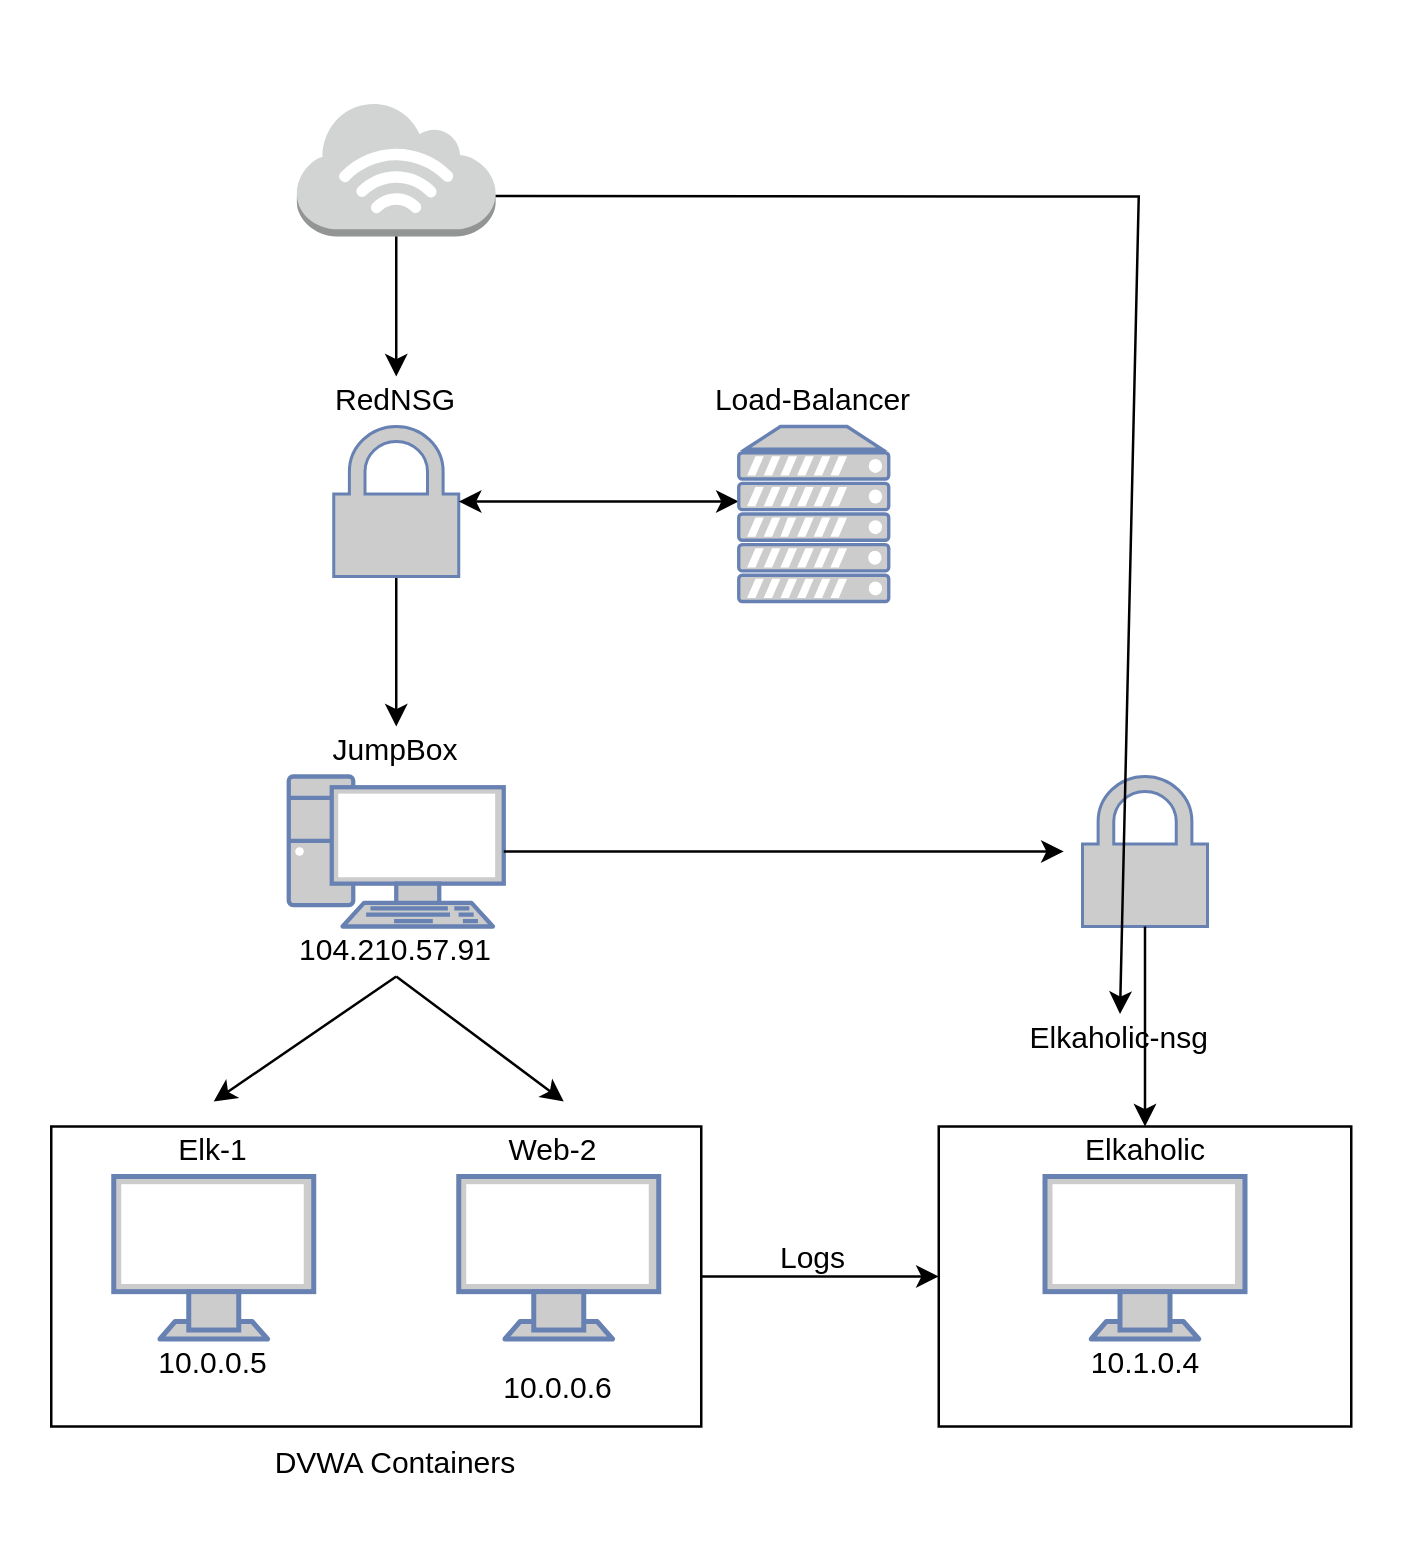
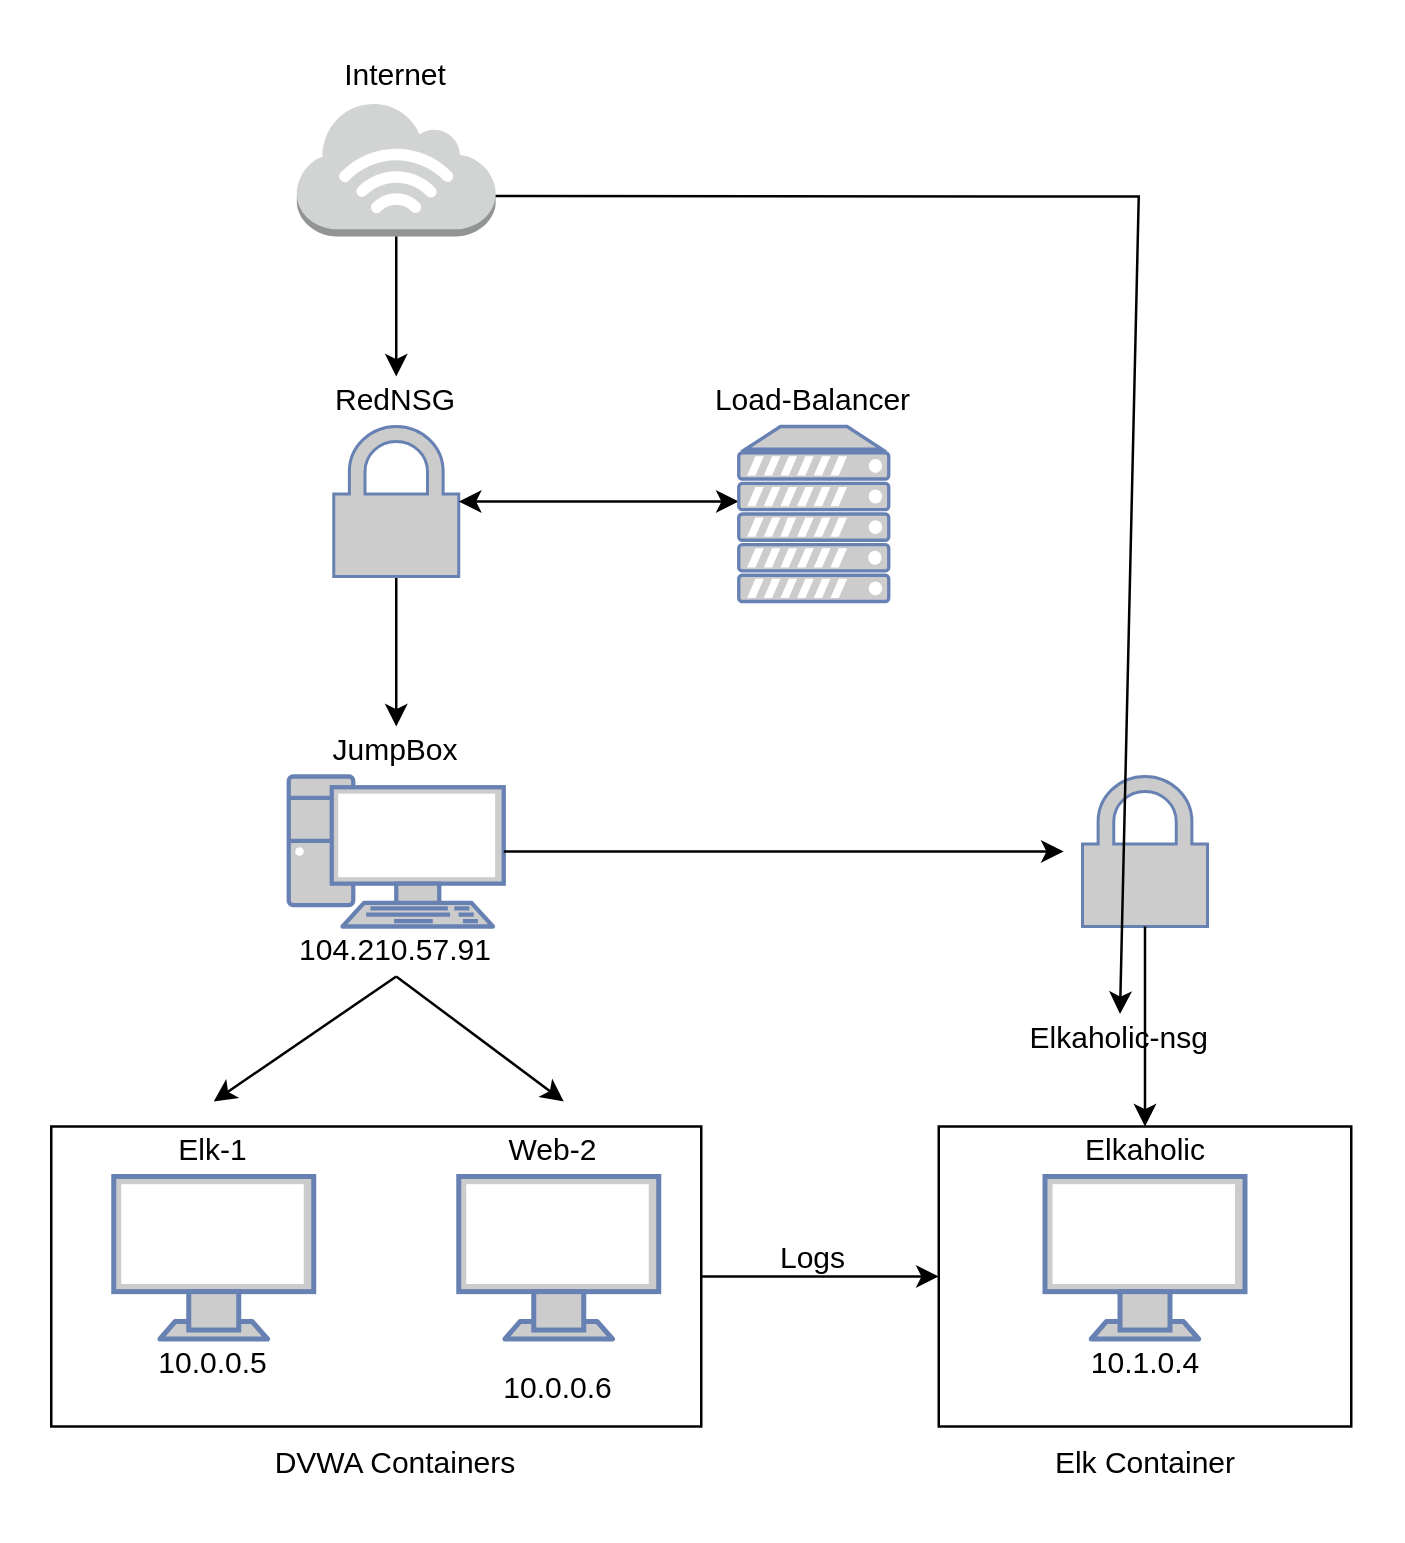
node "Internet": added
node "Elk Container": added
